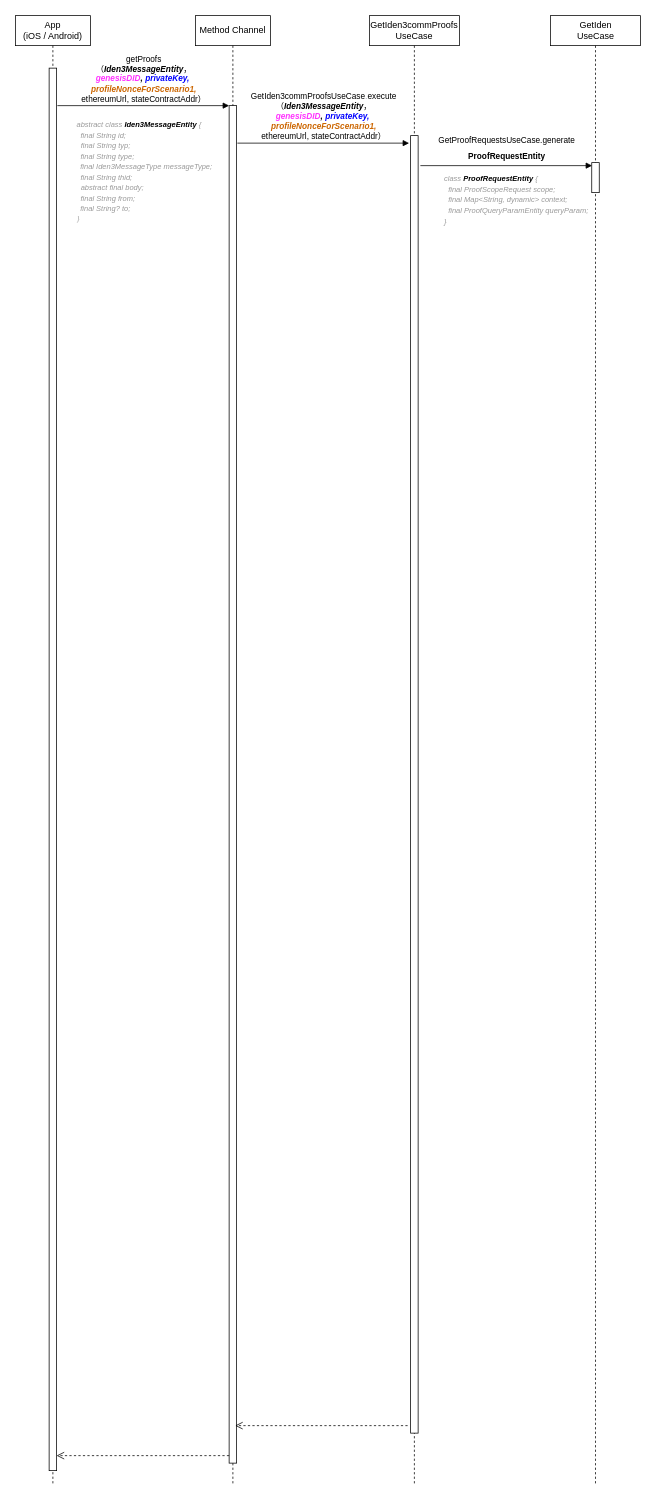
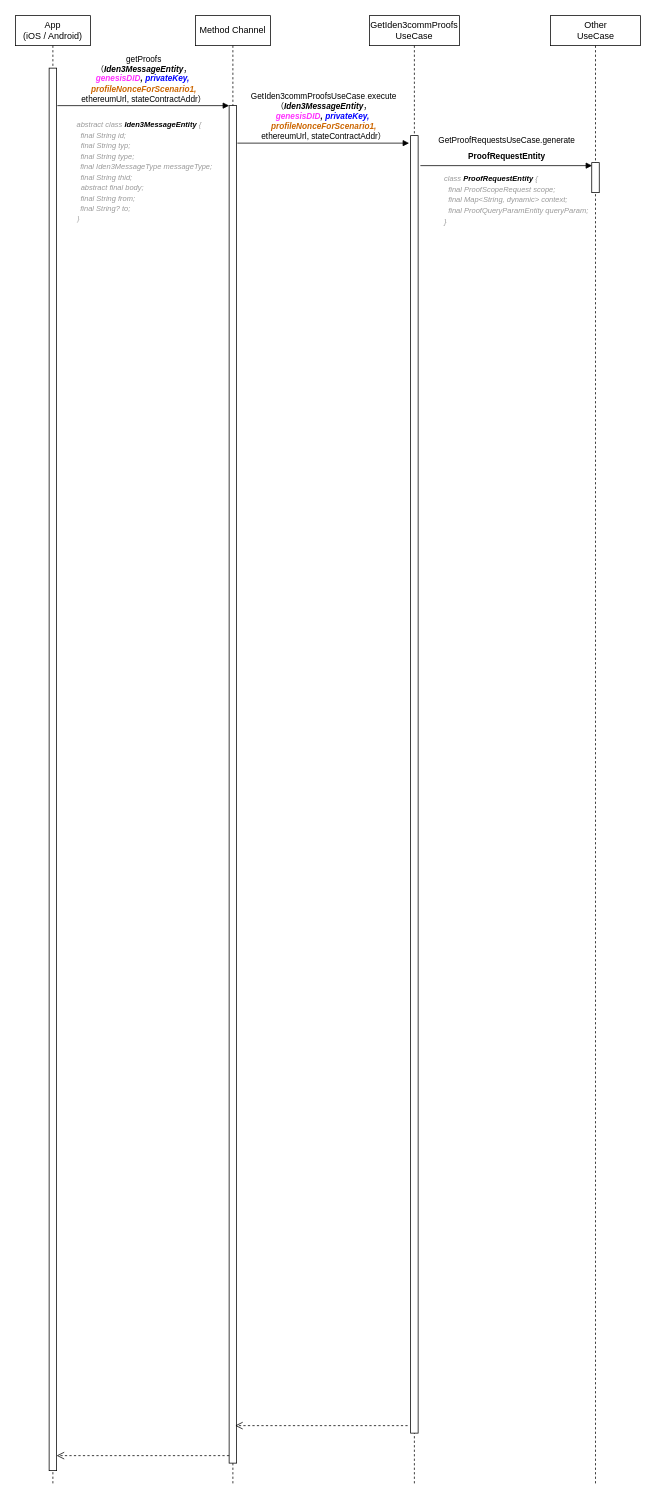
node "GetIden UseCase": label "GetIden UseCase" -> "Other UseCase"
